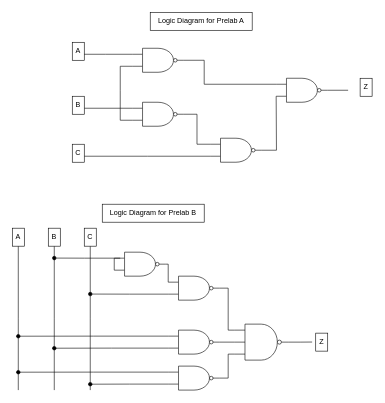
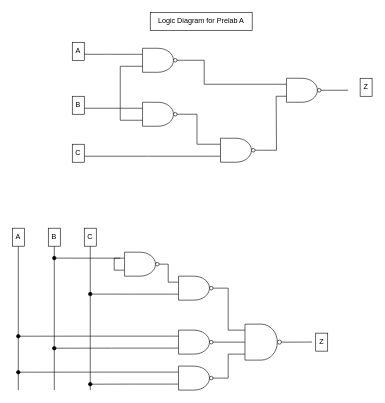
node "Logic Diagram for Prelab B": removed
